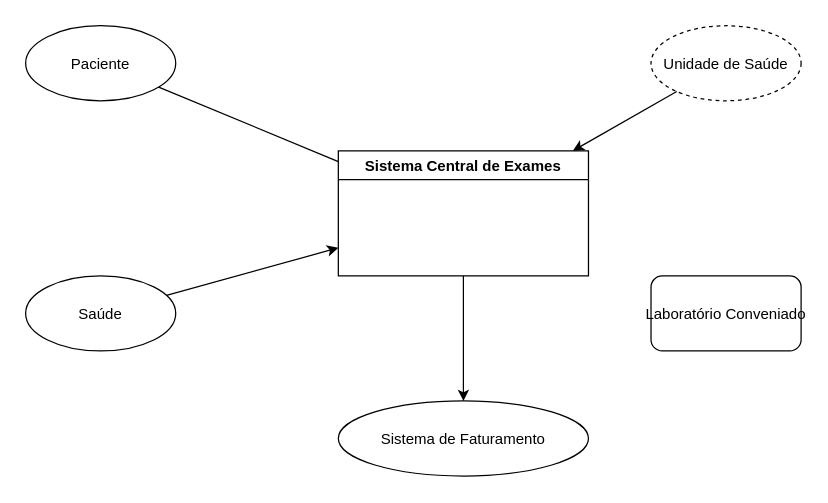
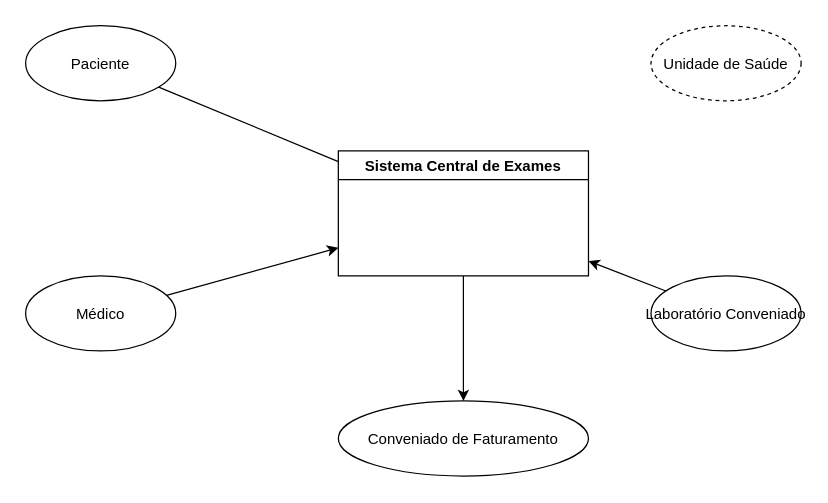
edge "Unidade de Saúde" -> "Sistema Central de Exames": removed
edge "Laboratório Conveniado" -> "Sistema Central de Exames": added
node "Laboratório Conveniado": shape rounded rectangle -> ellipse
node "Saúde": label "Saúde" -> "Médico"
node "Sistema de Faturamento": label "Sistema de Faturamento" -> "Conveniado de Faturamento"
